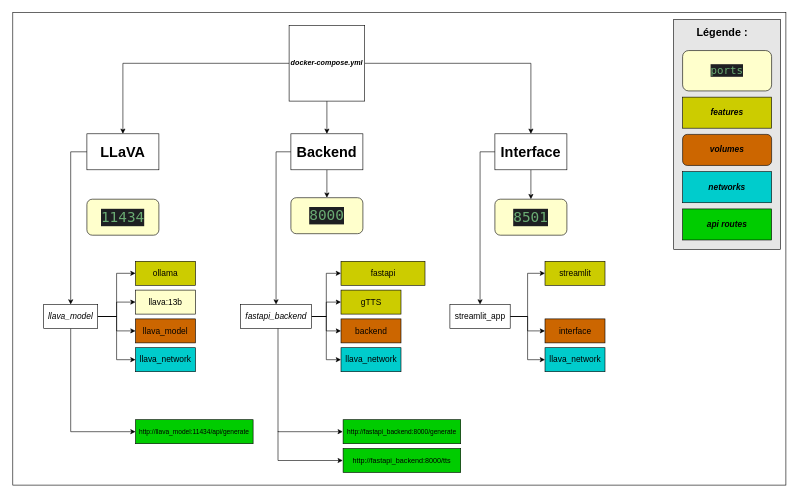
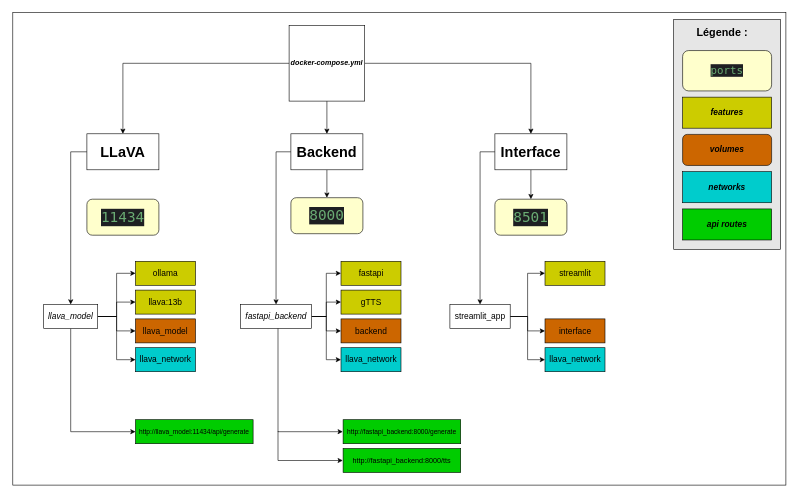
node "fastapi": size 84x24 -> 60x24
node "llava:13b": fillcolor #ffffcc -> #cccc00
